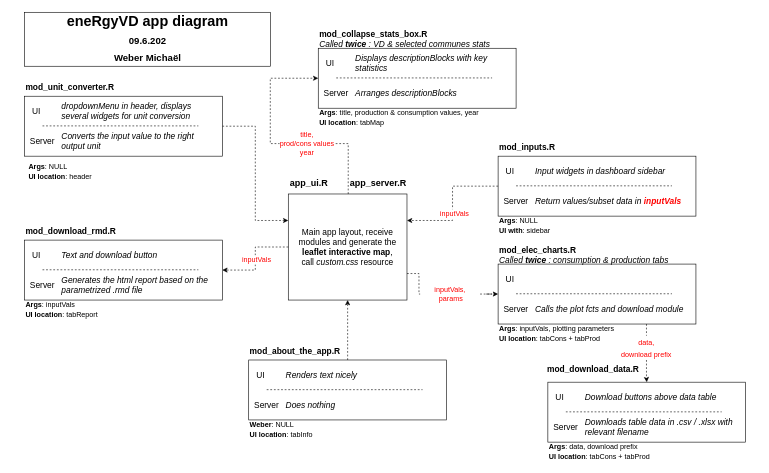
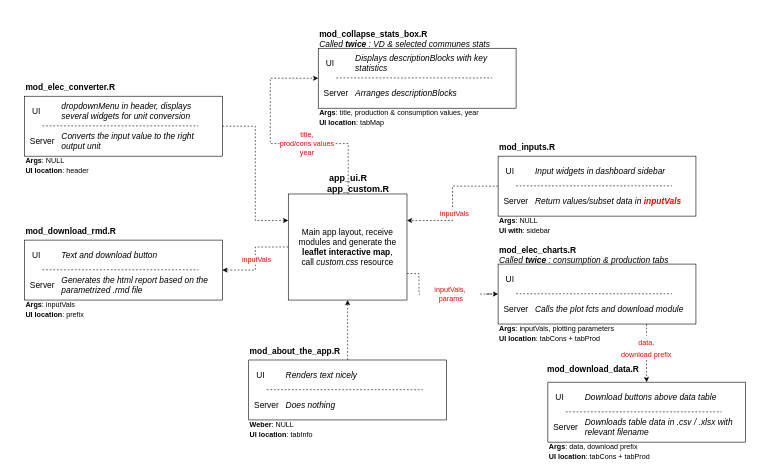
node "eneRgyVD app diagram 09.6.202 Weber Michaël": removed
node "mod_unit_converter.R": label "mod_unit_converter.R" -> "mod_elec_converter.R"
node "Args: NULL UI location: header": moved (126, 171) -> (123, 165)
node "app_ui.R app_server.R": label "app_ui.R app_server.R" -> "app_ui.R app_custom.R"
node "Args: inputVals UI location: tabReport": label "Args: inputVals UI location: tabReport" -> "Args: inputVals UI location: prefix"
